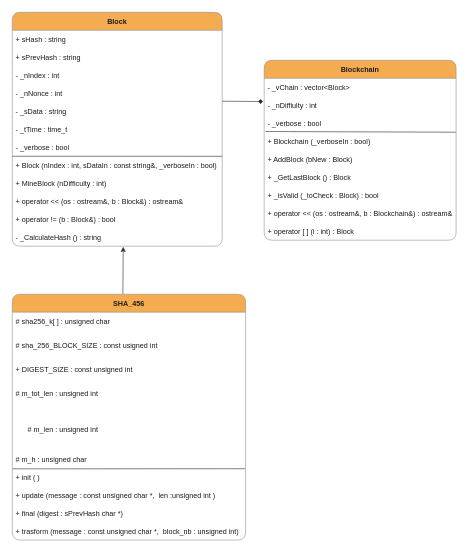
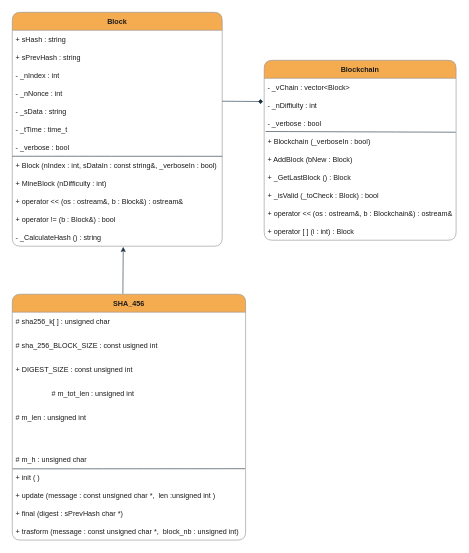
node "# m_tot_len : unsigned int": moved (90, 393) -> (126, 393)
node "# m_len : unsigned int": moved (102, 429) -> (90, 417)
